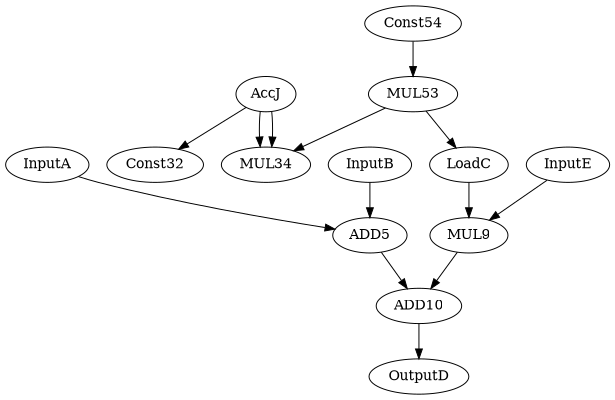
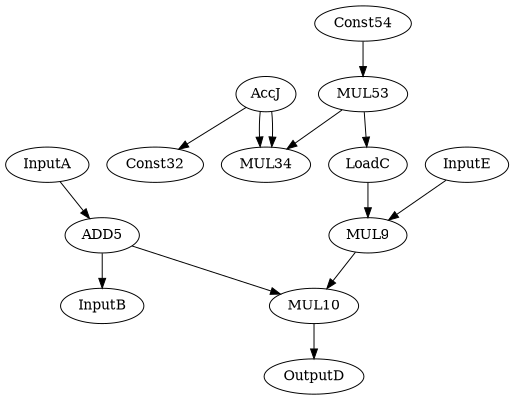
edge "InputB" -> "ADD5": reversed
node "ADD10": label "ADD10" -> "MUL10"
